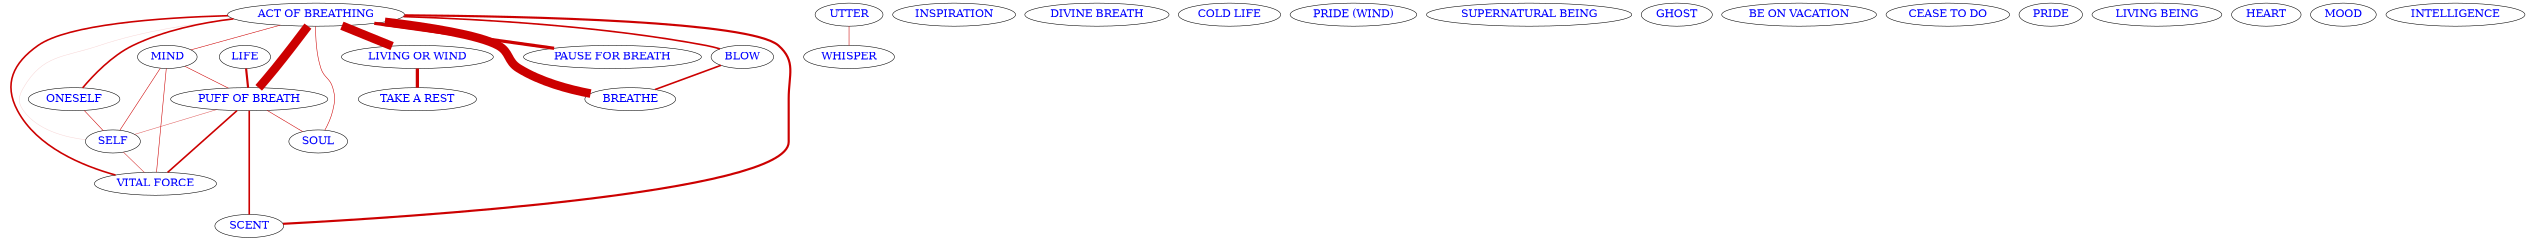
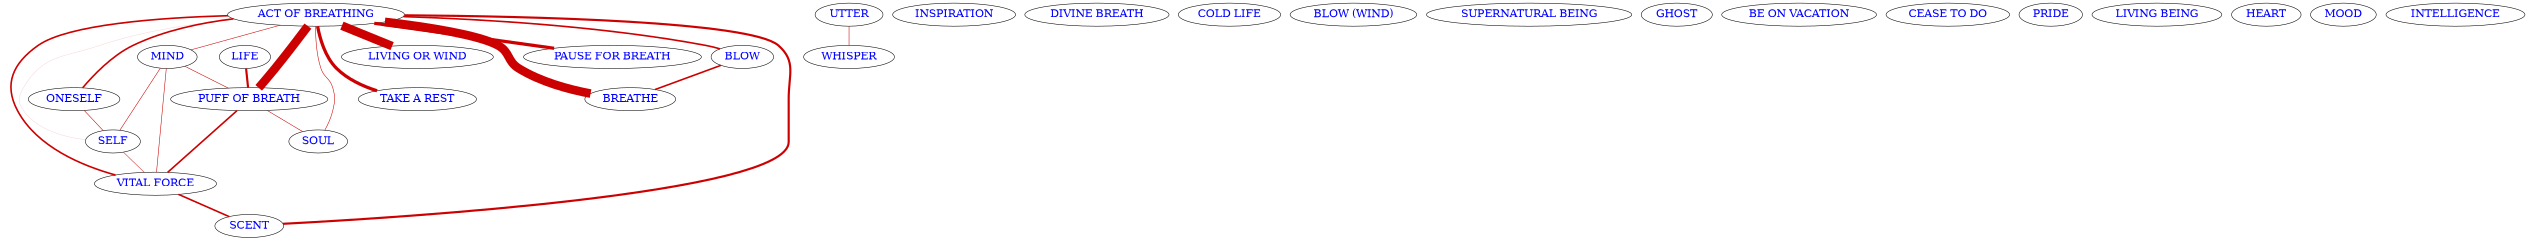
node "PRIDE (WIND)": label "PRIDE (WIND)" -> "BLOW (WIND)"
edge "LIVING OR WIND" -- "TAKE A REST": now "ACT OF BREATHING" -- "TAKE A REST"
edge "PUFF OF BREATH" -- "SELF": removed
edge "PUFF OF BREATH" -- "SCENT": now "VITAL FORCE" -- "SCENT"
